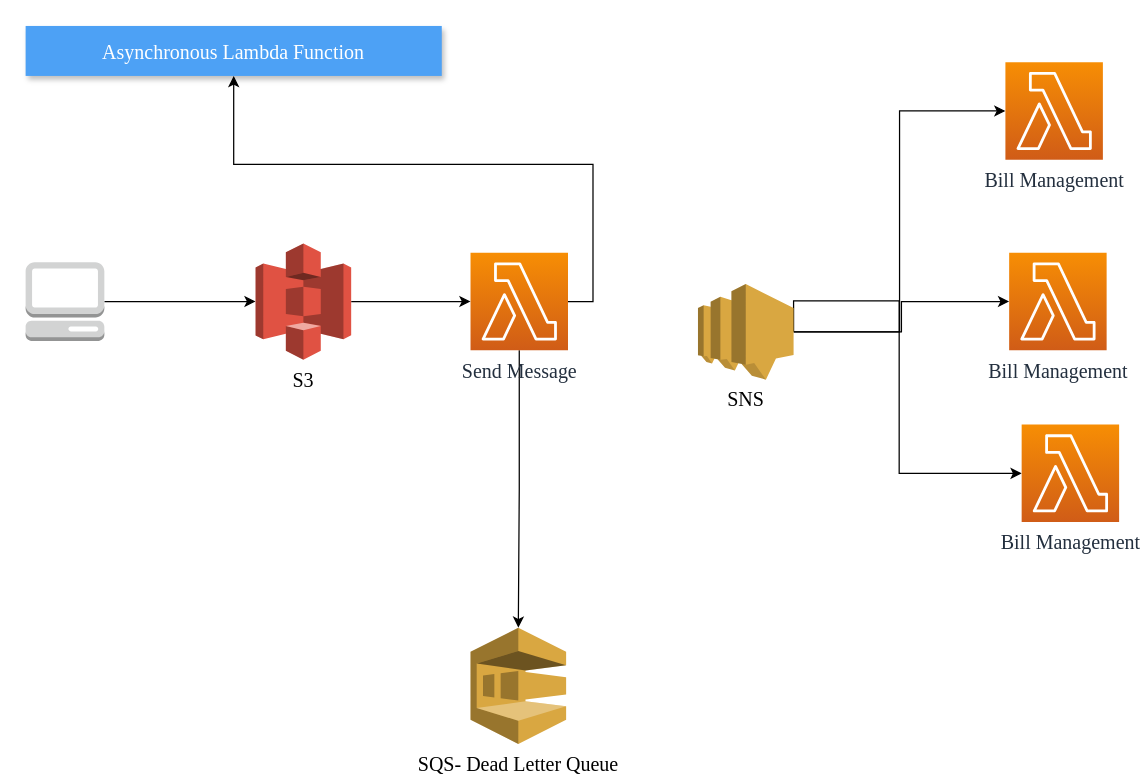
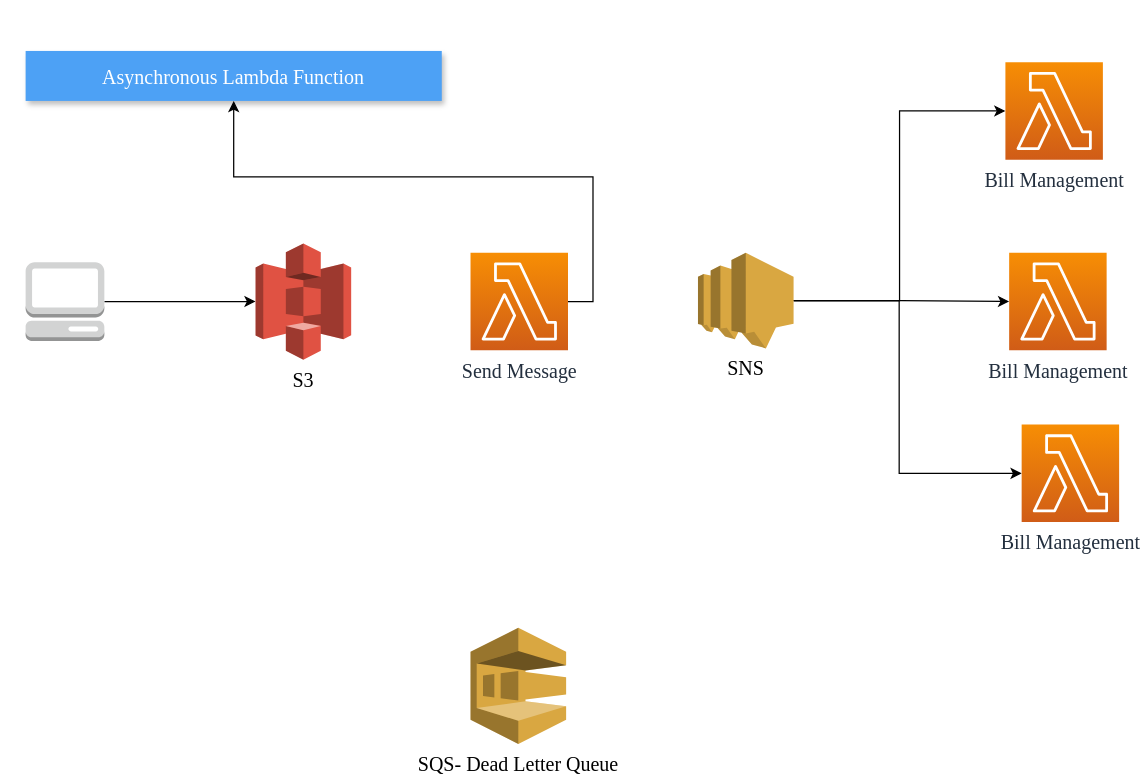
node "Asynchronous Lambda Function": moved (234, 51) -> (234, 76)
edge "S3" -> "Send Message": removed
node "SNS": moved (746, 332) -> (746, 300)
edge "Send Message" -> "SQS- Dead Letter Queue": removed
